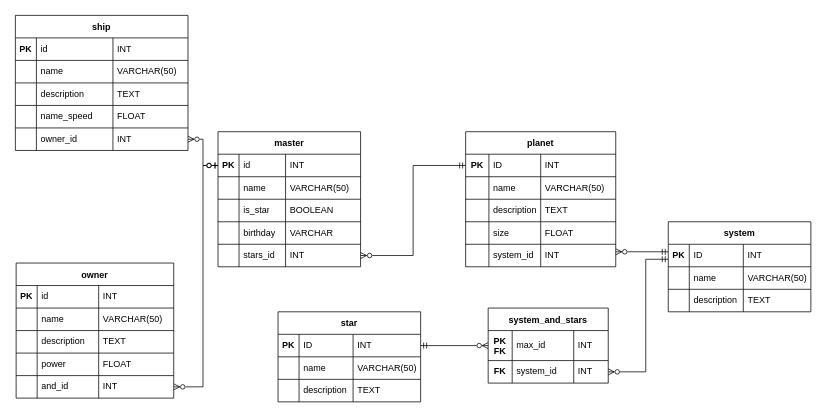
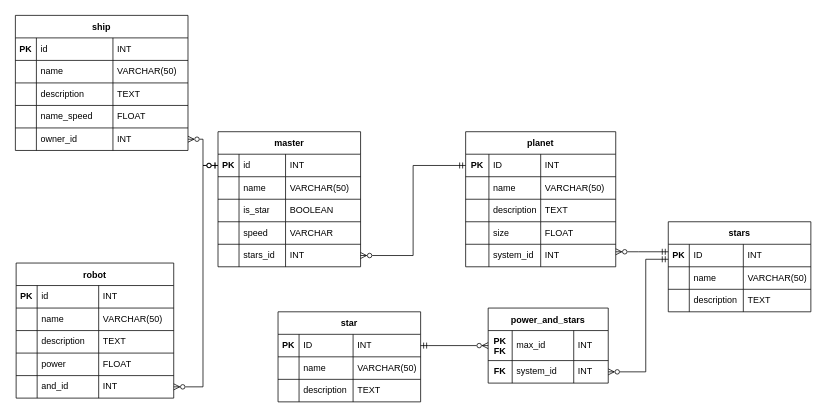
node "birthday": label "birthday" -> "speed"
node "system": label "system" -> "stars"
node "owner": label "owner" -> "robot"
node "system_and_stars": label "system_and_stars" -> "power_and_stars"
